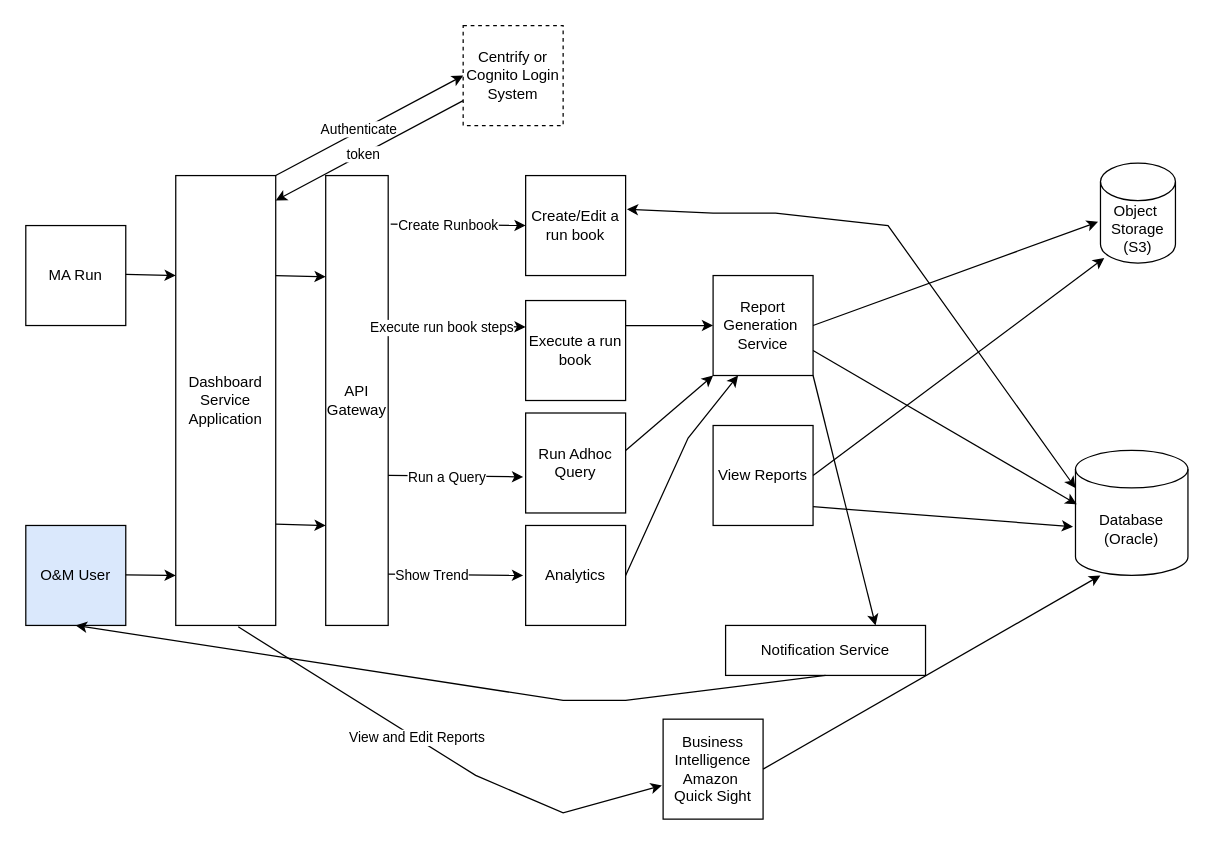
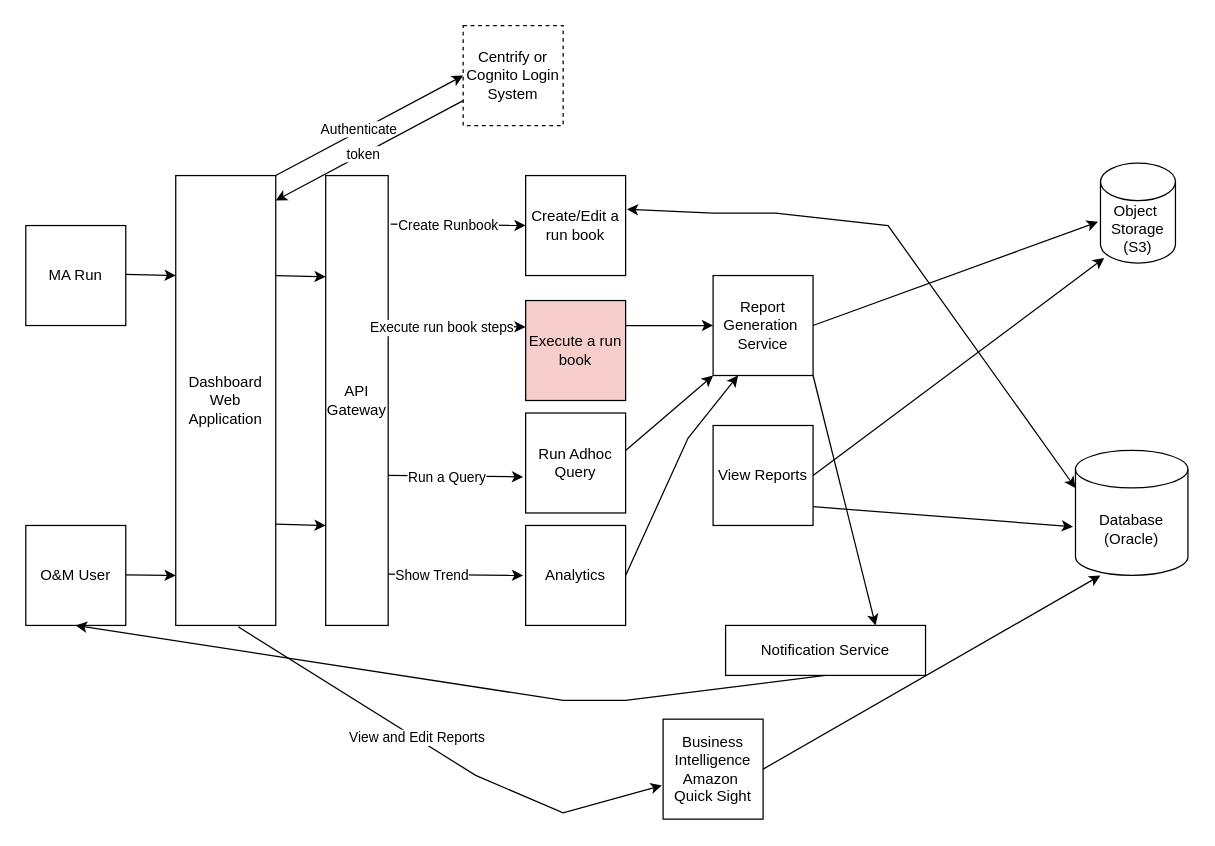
node "Execute a run book": fillcolor #ffffff -> #f8cecc
node "Dashboard Service Application": label "Dashboard Service Application" -> "Dashboard Web Application"
edge "Report Generation Service" -> "Database (Oracle)": removed
node "O&M User": fillcolor #dae8fc -> #ffffff
